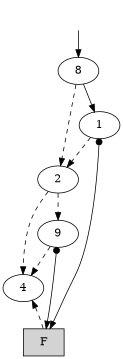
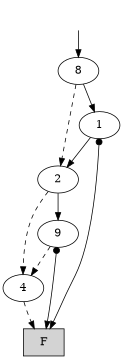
edge "1" -> "2": style dashed -> solid
edge "2" -- "9": style dashed -> solid
edge "F" -> "4": reversed
